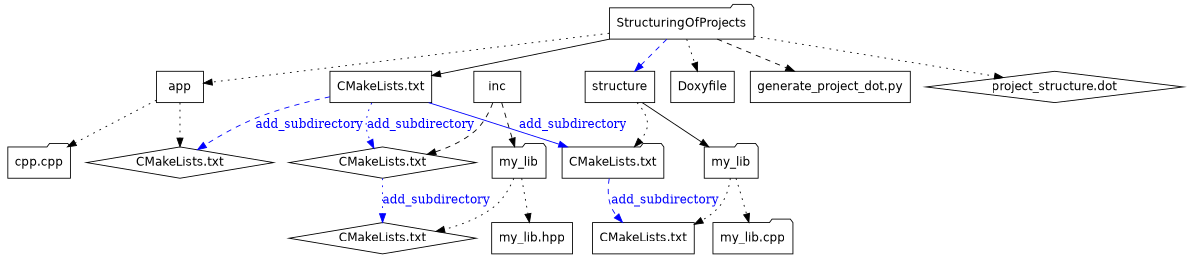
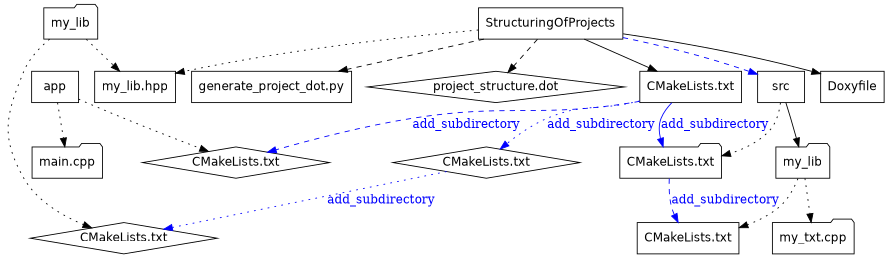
node "StructuringOfProjects": shape folder -> box
edge "StructuringOfProjects" -> "Doxyfile": style dotted -> solid
edge "StructuringOfProjects" -> "project_structure.dot": style dotted -> dashed
edge "StructuringOfProjects" -> "app": now "StructuringOfProjects" -> "my_lib.hpp"
node "inc": removed
node "structure": label "structure" -> "src"
node "cpp.cpp": label "cpp.cpp" -> "main.cpp"
node "my_lib.cpp": label "my_lib.cpp" -> "my_txt.cpp"
